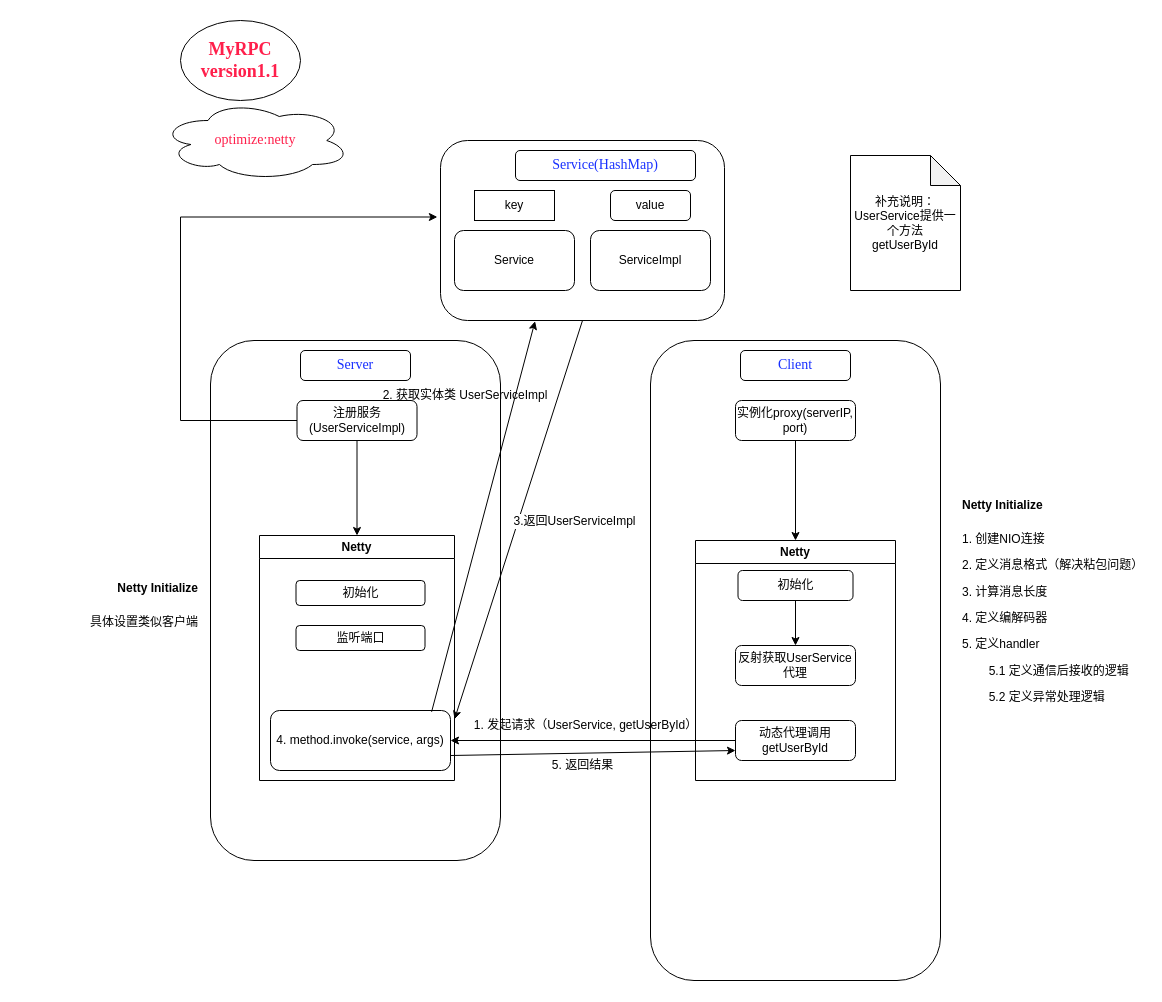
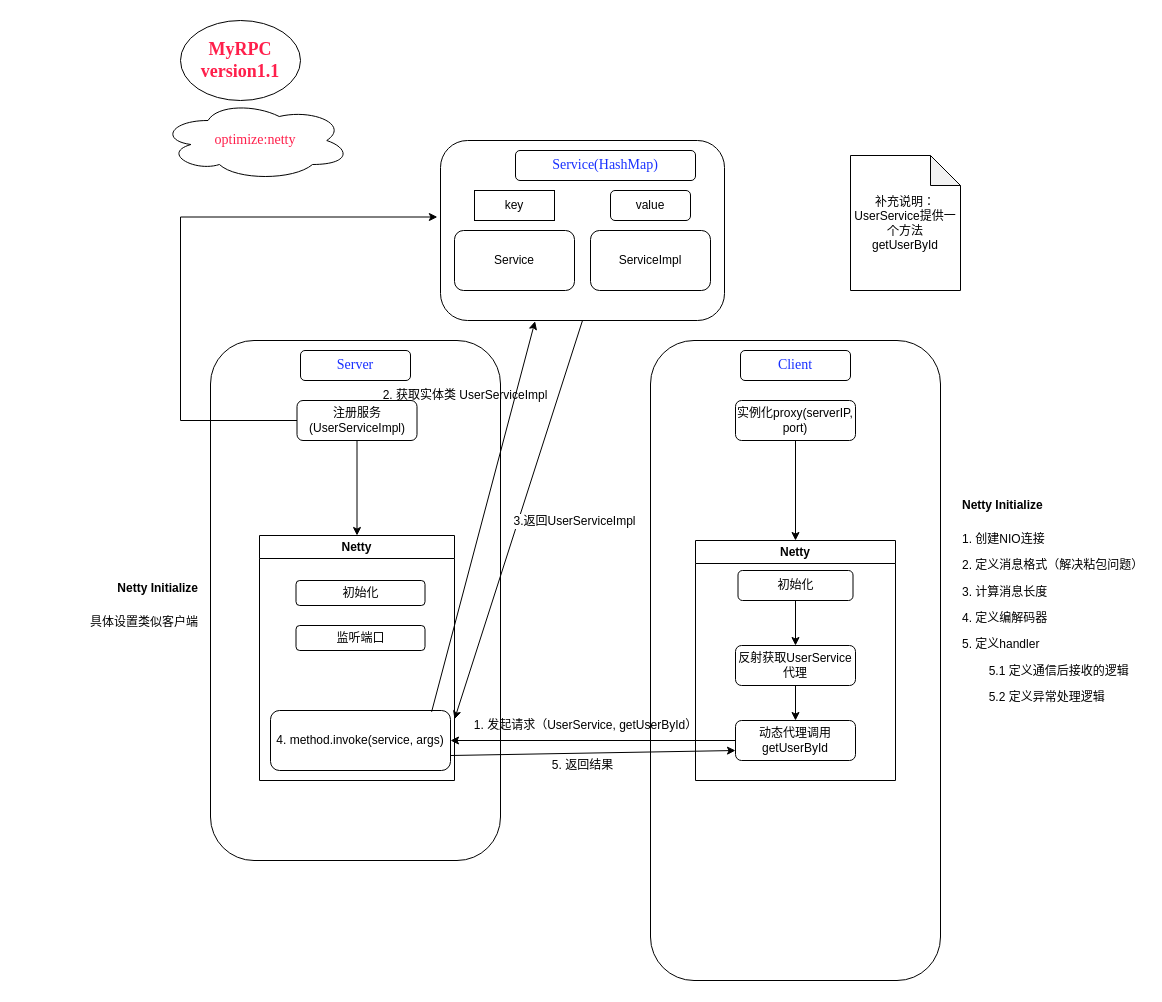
edge "反射获取UserService代理" -> "动态代理调用getUserById": added
